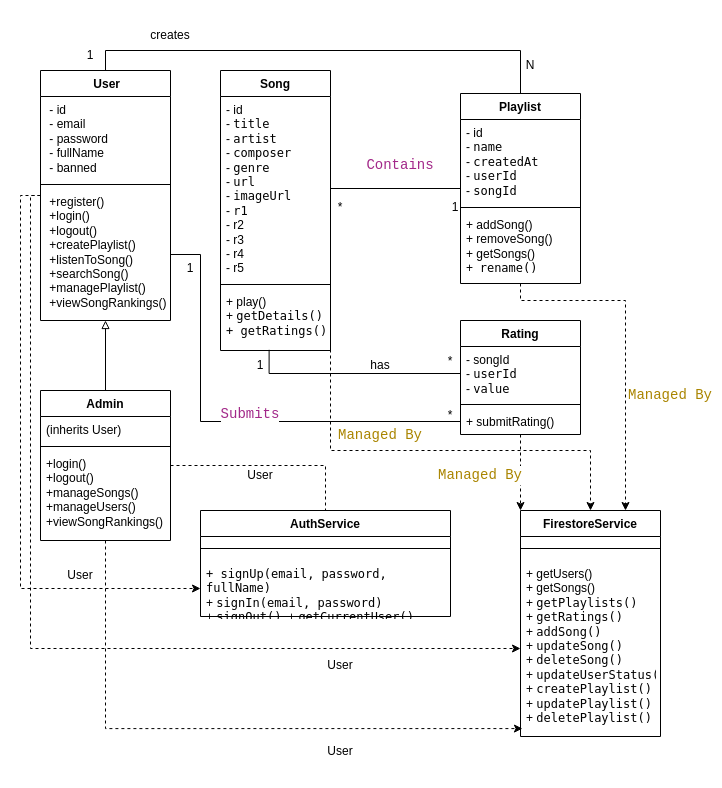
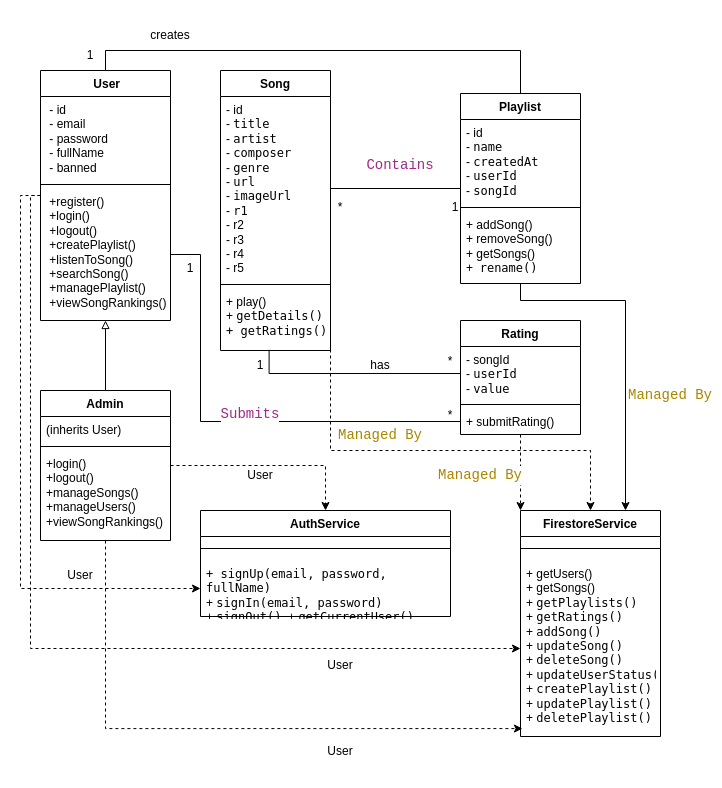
node "N": removed
edge "Playlist" -> "FirestoreService": style dashed -> solid
edge "Admin" -- "AuthService": arrowhead none -> classic
